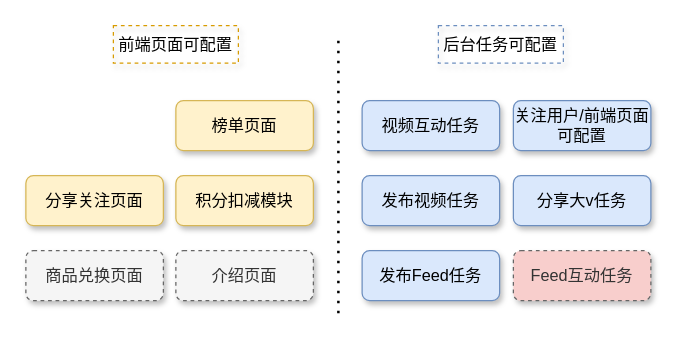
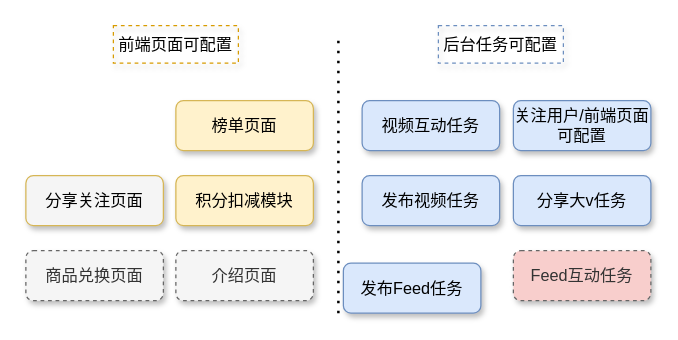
node "分享关注页面": fillcolor #fff2cc -> #f5f5f5
node "发布Feed任务": moved (431, 276) -> (412, 288)
